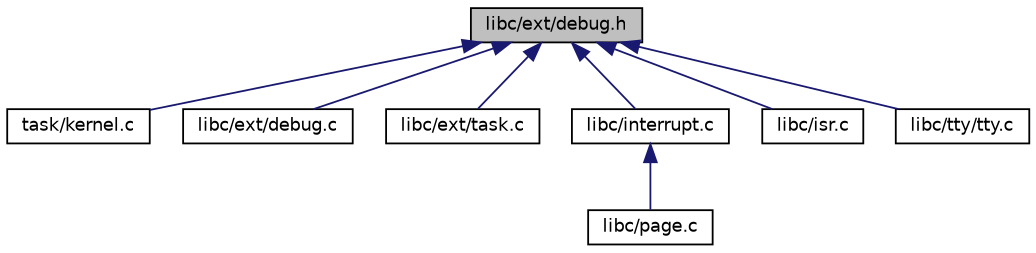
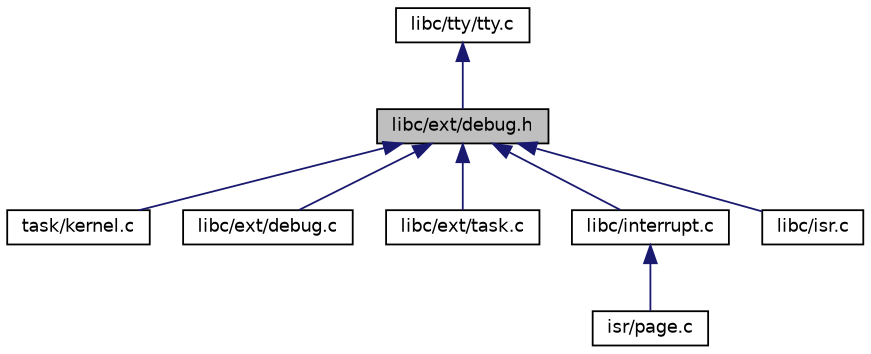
edge "libc/tty/tty.c" -> "libc/ext/debug.h": reversed
node "libc/page.c": label "libc/page.c" -> "isr/page.c"
